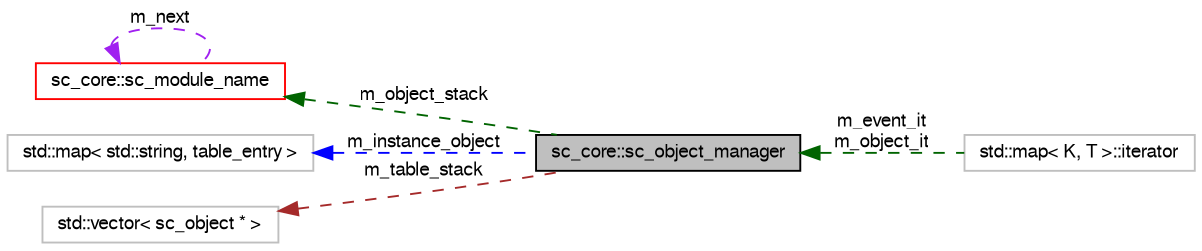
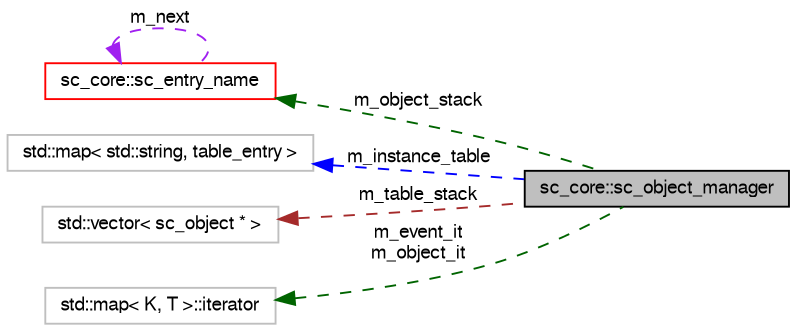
node "sc_core::sc_module_name": label "sc_core::sc_module_name" -> "sc_core::sc_entry_name"
edge "sc_core::sc_object_manager" -> "std::map< std::string, table_entry >": label "m_instance_object" -> "m_instance_table"
edge "std::map< K, T >::iterator" -> "sc_core::sc_object_manager": reversed
